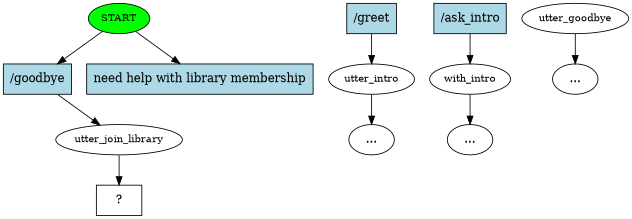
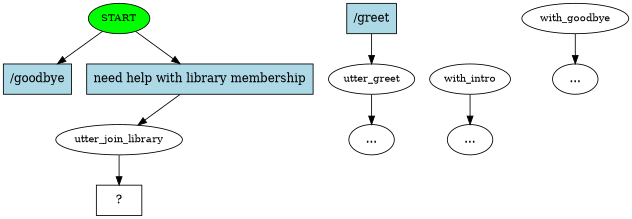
node "/ask_intro": removed
node "utter_goodbye": label "utter_goodbye" -> "with_goodbye"
node "utter_intro": label "utter_intro" -> "utter_greet"
edge "/goodbye" -> "utter_join_library": now "need help with library membership" -> "utter_join_library"
